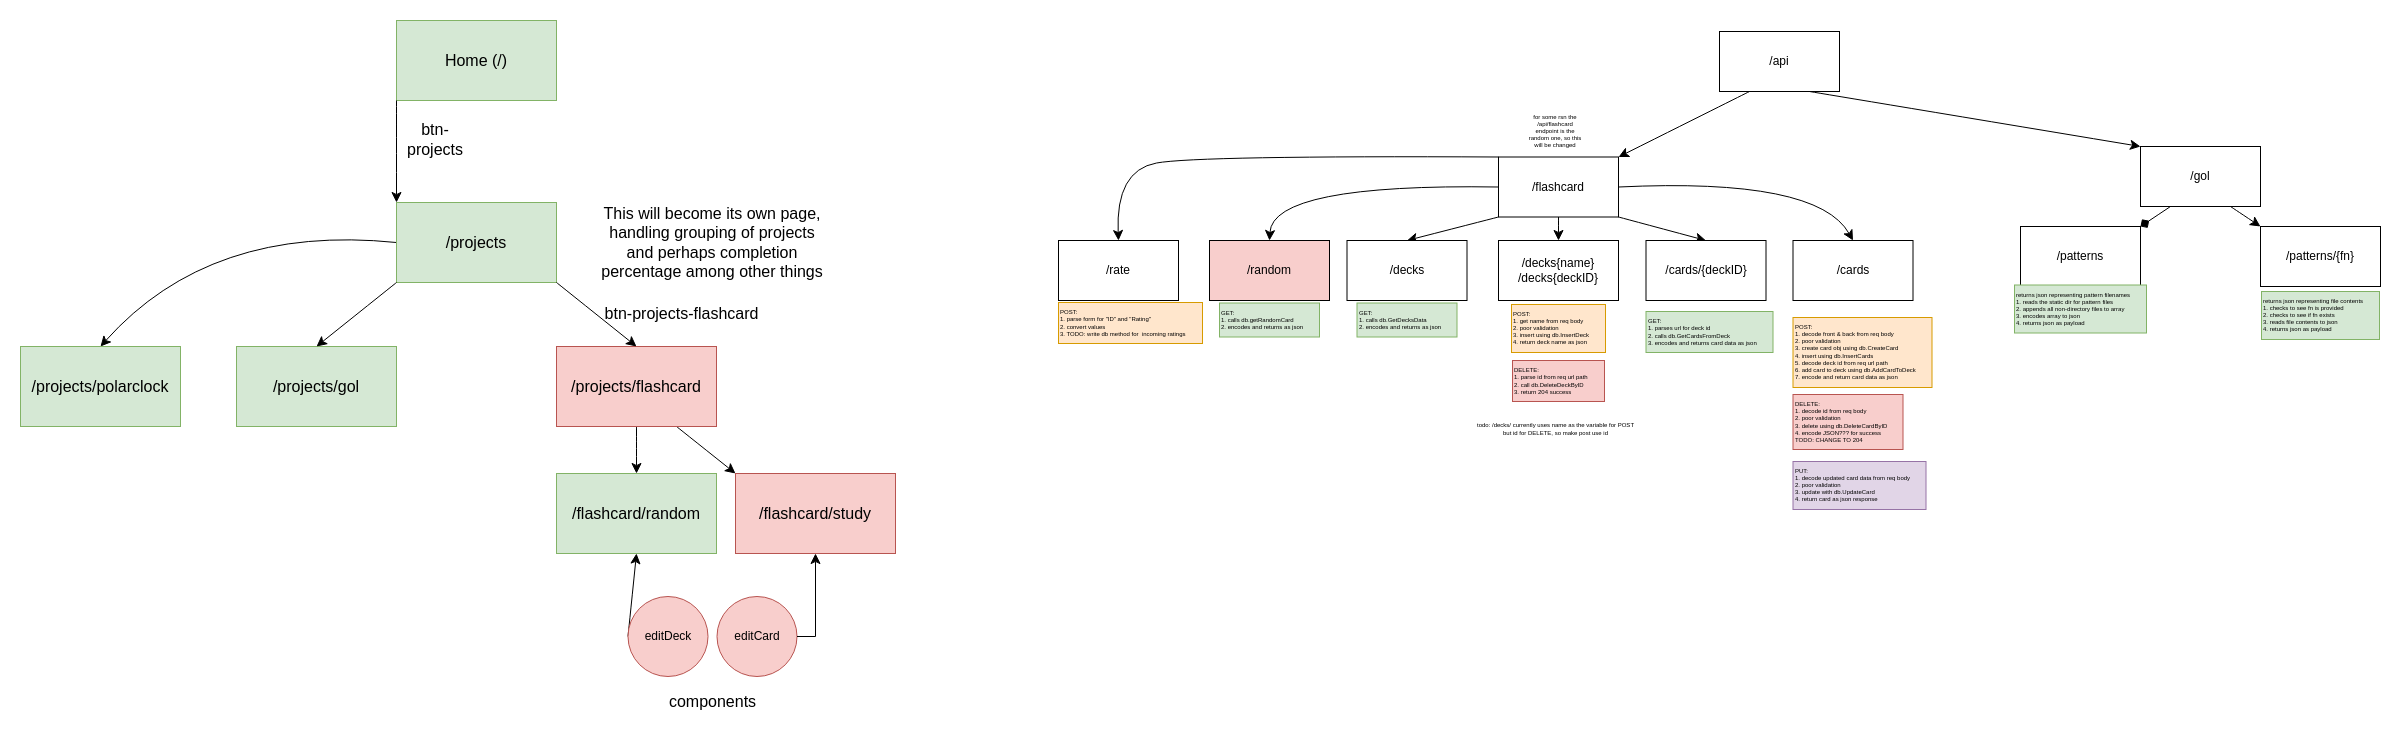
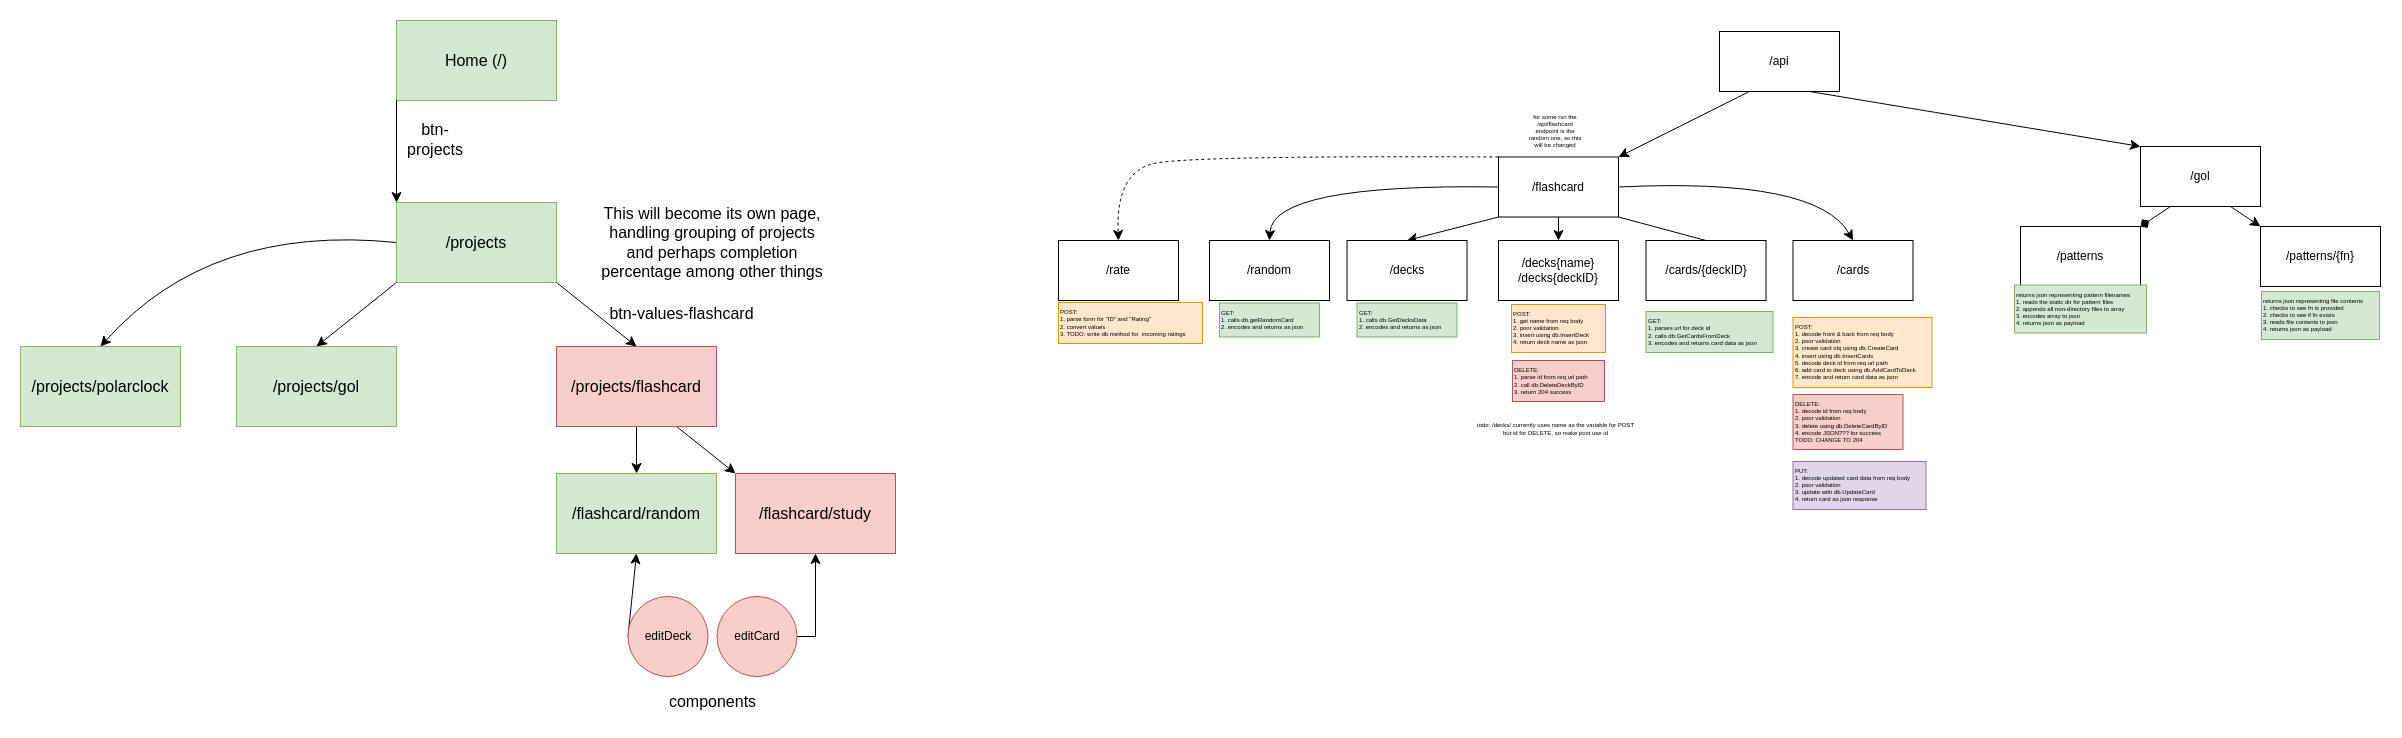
edge "/flashcard" -> "/rate": style solid -> dashed
edge "/flashcard" -> "/cards/{deckID}": arrowhead classic -> none
node "/random": fillcolor #f8cecc -> #ffffff
node "btn-projects-flashcard": label "btn-projects-flashcard" -> "btn-values-flashcard"
